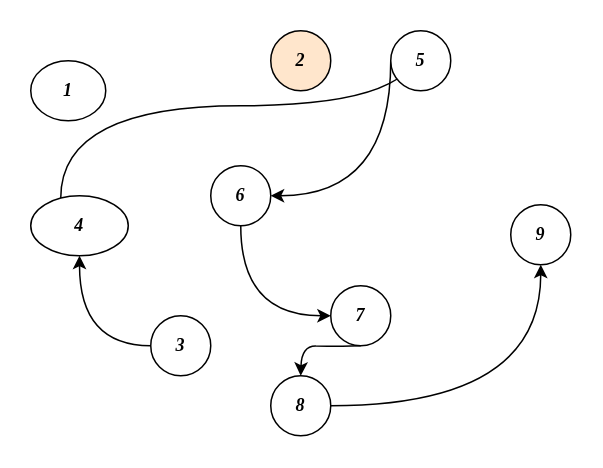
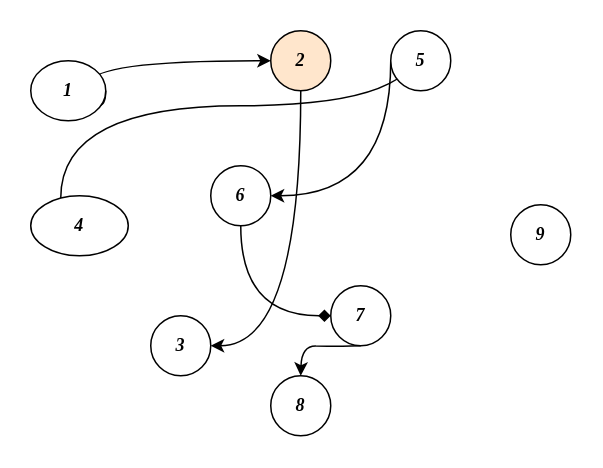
edge "1" -> "2": added
edge "2" -> "3": added
edge "6" -> "7": arrowhead classic -> diamond
edge "3" -> "4": removed
edge "8" -> "9": removed
